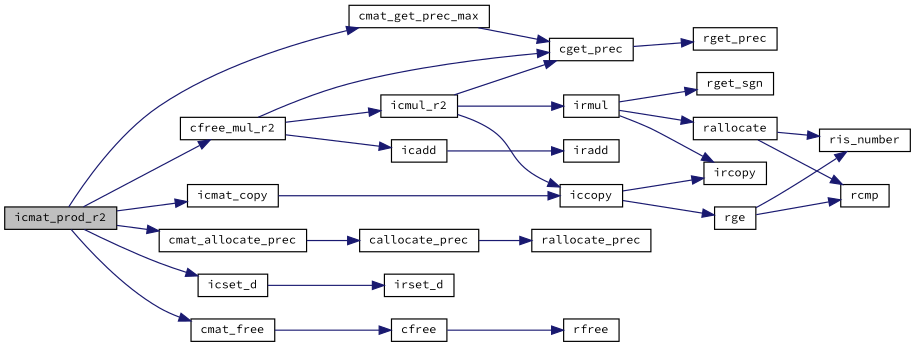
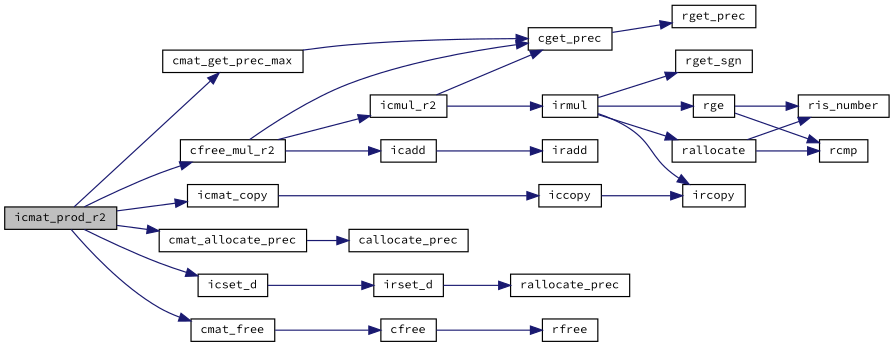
edge "icmul_r2" -> "iccopy": removed
edge "iccopy" -> "rge": now "irmul" -> "rge"
edge "callocate_prec" -> "rallocate_prec": now "irset_d" -> "rallocate_prec"
